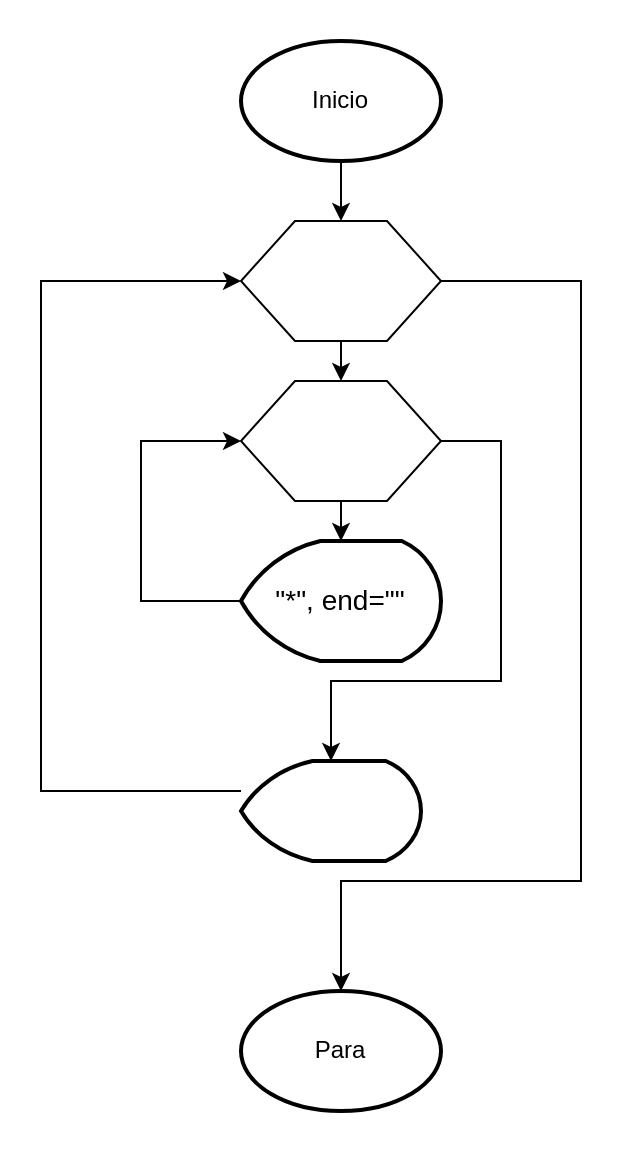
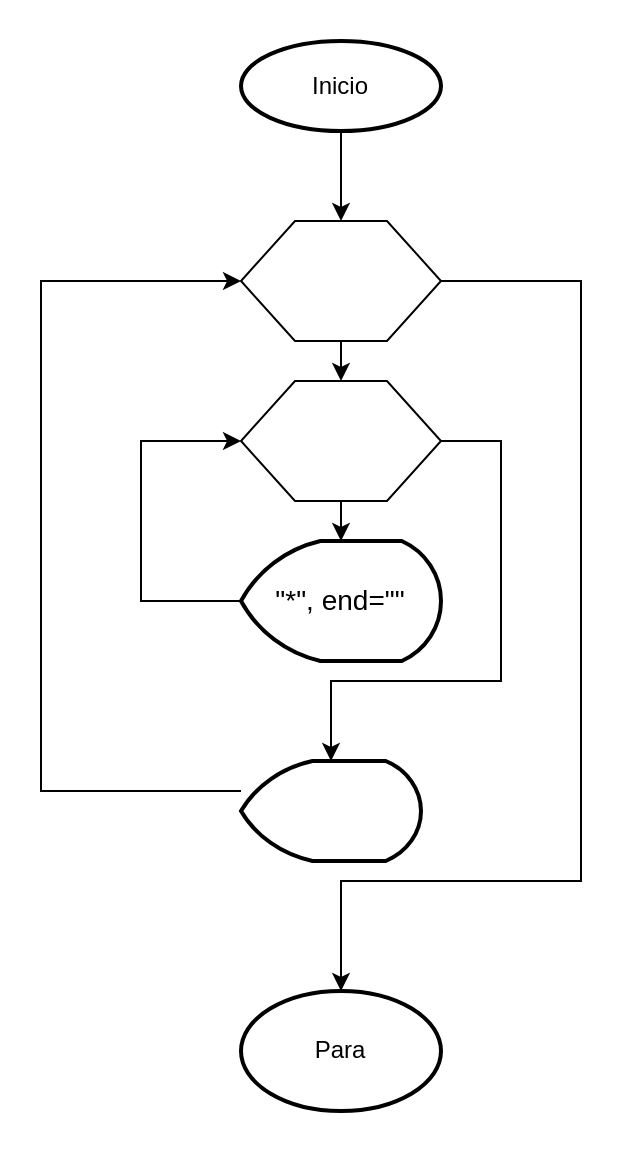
node "Inicio": size 200x120 -> 200x90
